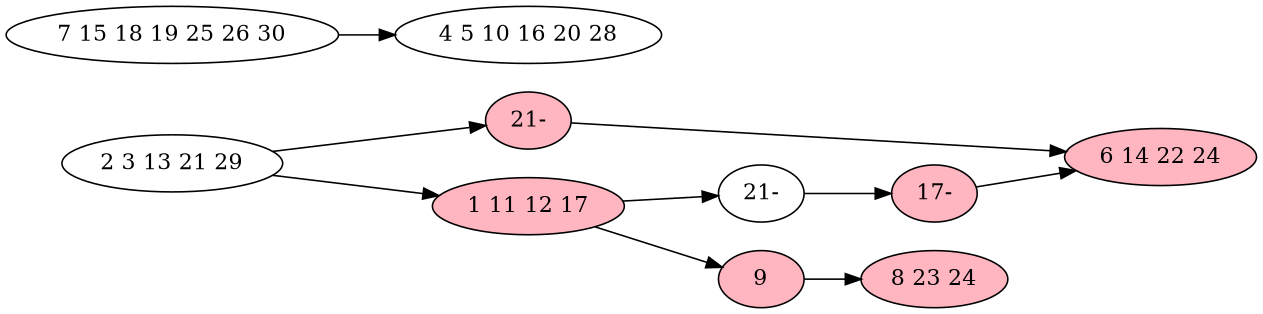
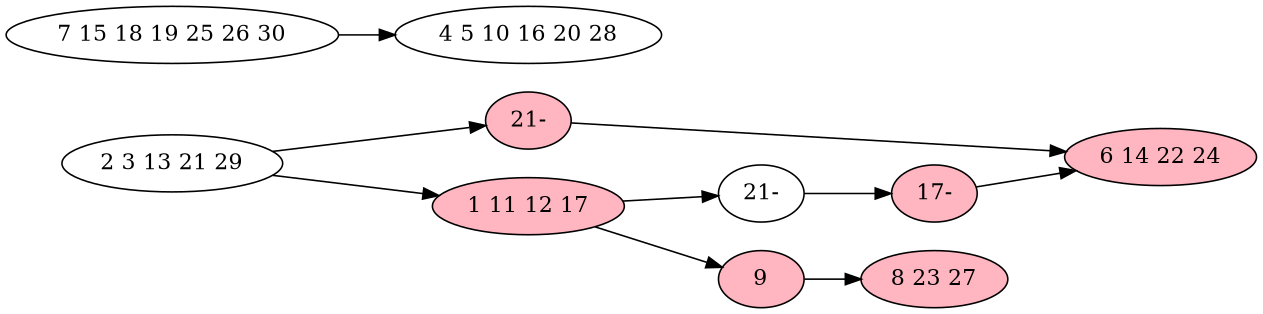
node "8 23 24": label "8 23 24" -> "8 23 27"
